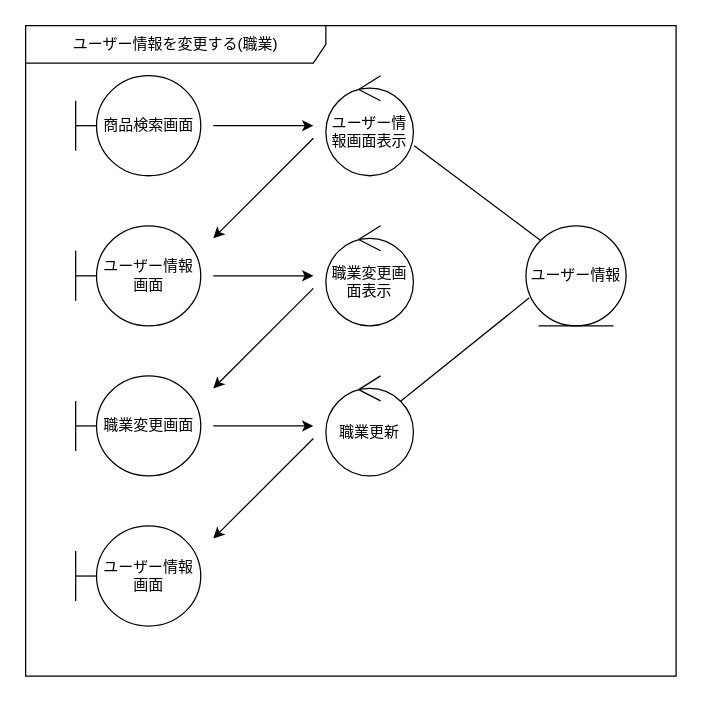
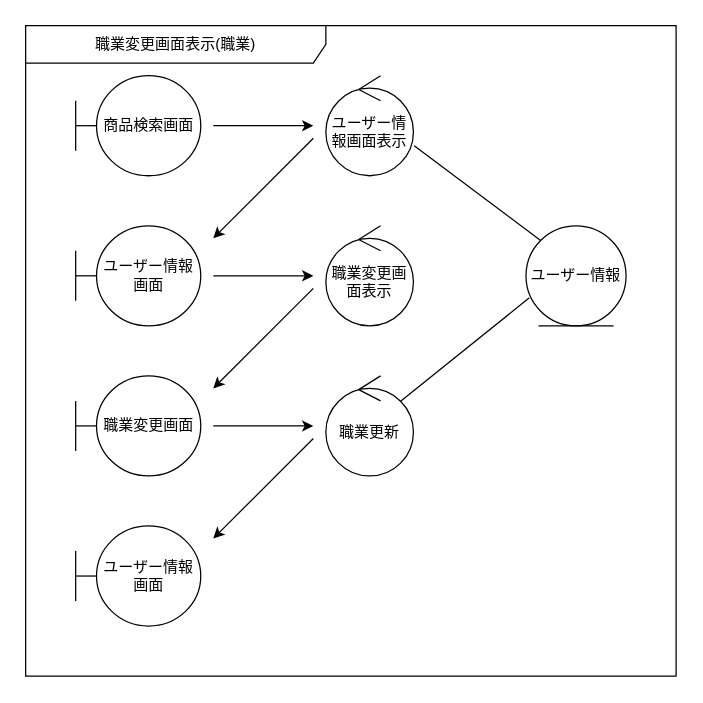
node "ユーザー情報を変更する(職業)": label "ユーザー情報を変更する(職業)" -> "職業変更画面表示(職業)"
